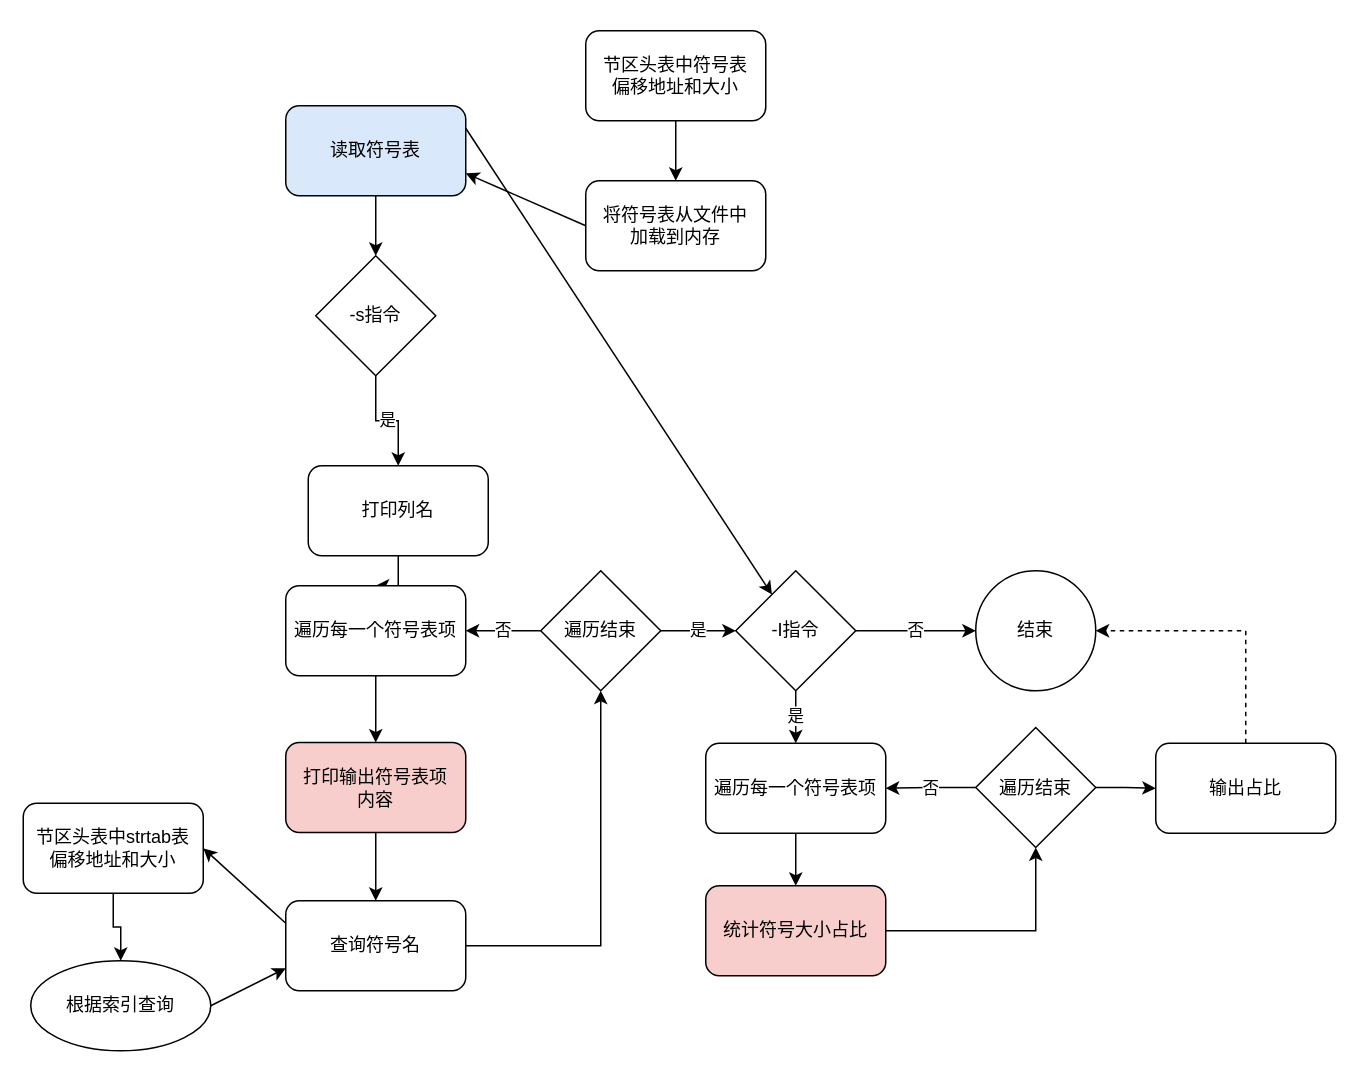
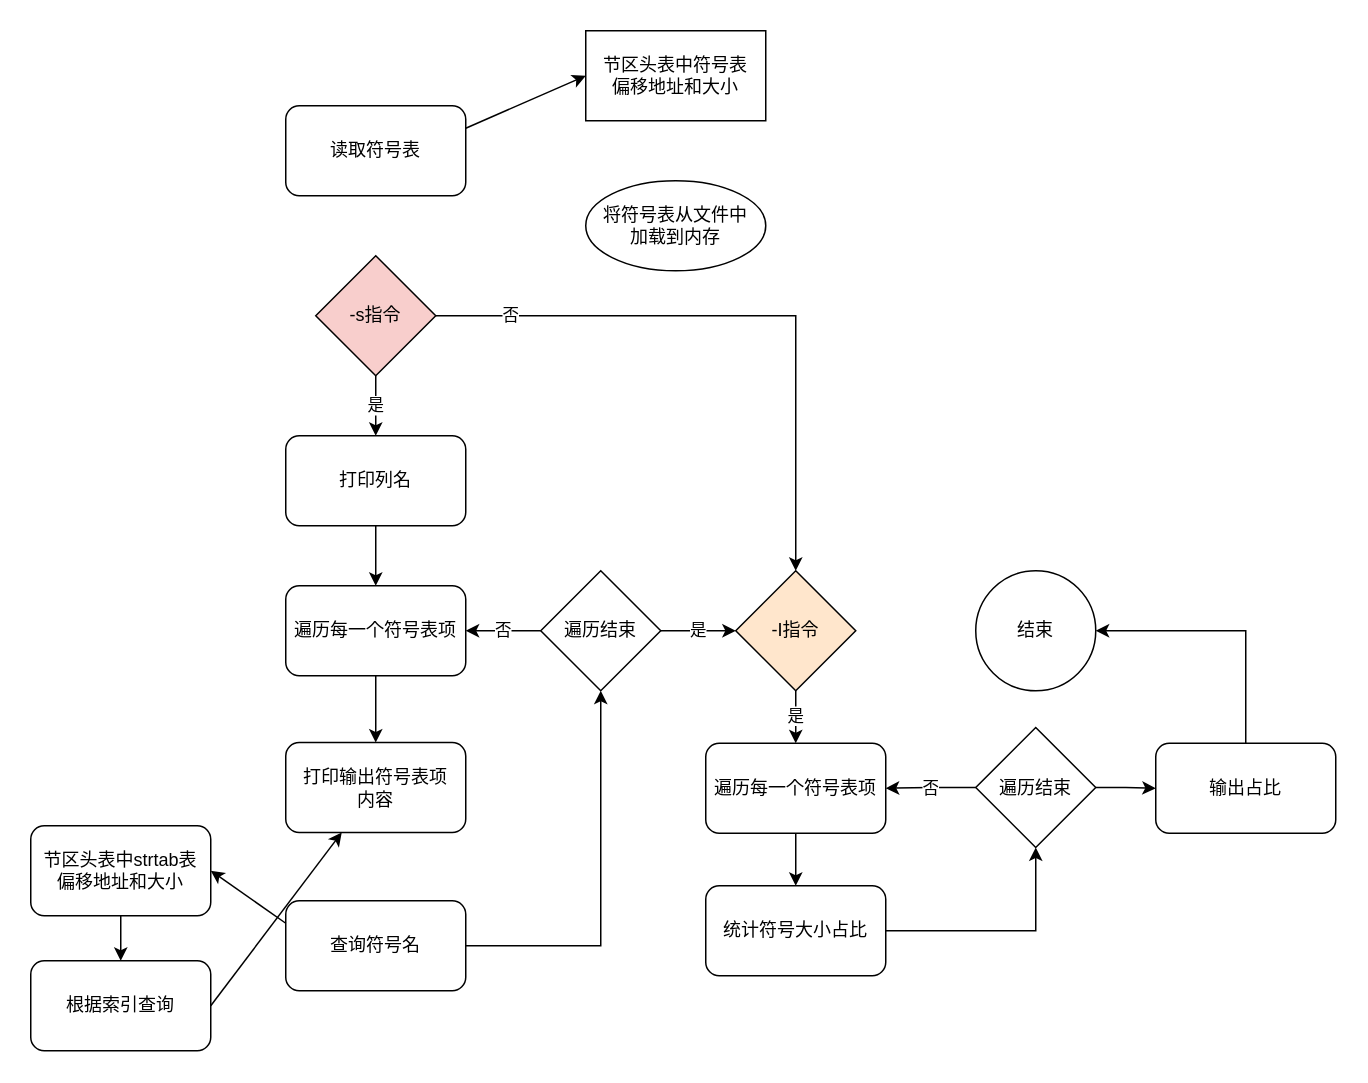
node "节区头表中符号表 偏移地址和大小": shape rounded rectangle -> rectangle
edge "节区头表中符号表 偏移地址和大小" -> "将符号表从文件中 加载到内存": removed
node "读取符号表": fillcolor #dae8fc -> #ffffff
edge "将符号表从文件中 加载到内存" -> "读取符号表": removed
edge "读取符号表" -> "-s指令": removed
node "将符号表从文件中 加载到内存": shape rounded rectangle -> ellipse
node "-s指令": fillcolor #ffffff -> #f8cecc
edge "-s指令" -> "-I指令": added, label "否"
edge "读取符号表" -> "-I指令": now "读取符号表" -> "节区头表中符号表 偏移地址和大小"
node "打印列名": moved (398, 511) -> (376, 481)
node "-I指令": fillcolor #ffffff -> #ffe6cc
edge "-I指令" -> "结束": removed, label "否"
edge "输出占比" -> "结束": style dashed -> solid
node "打印输出符号表项 内容": fillcolor #f8cecc -> #ffffff
node "节区头表中strtab表 偏移地址和大小": moved (113, 848) -> (121, 871)
edge "打印输出符号表项 内容" -> "查询符号名": removed
node "统计符号大小占比": fillcolor #f8cecc -> #ffffff
edge "根据索引查询" -> "查询符号名": now "根据索引查询" -> "打印输出符号表项 内容"
node "根据索引查询": shape ellipse -> rounded rectangle
